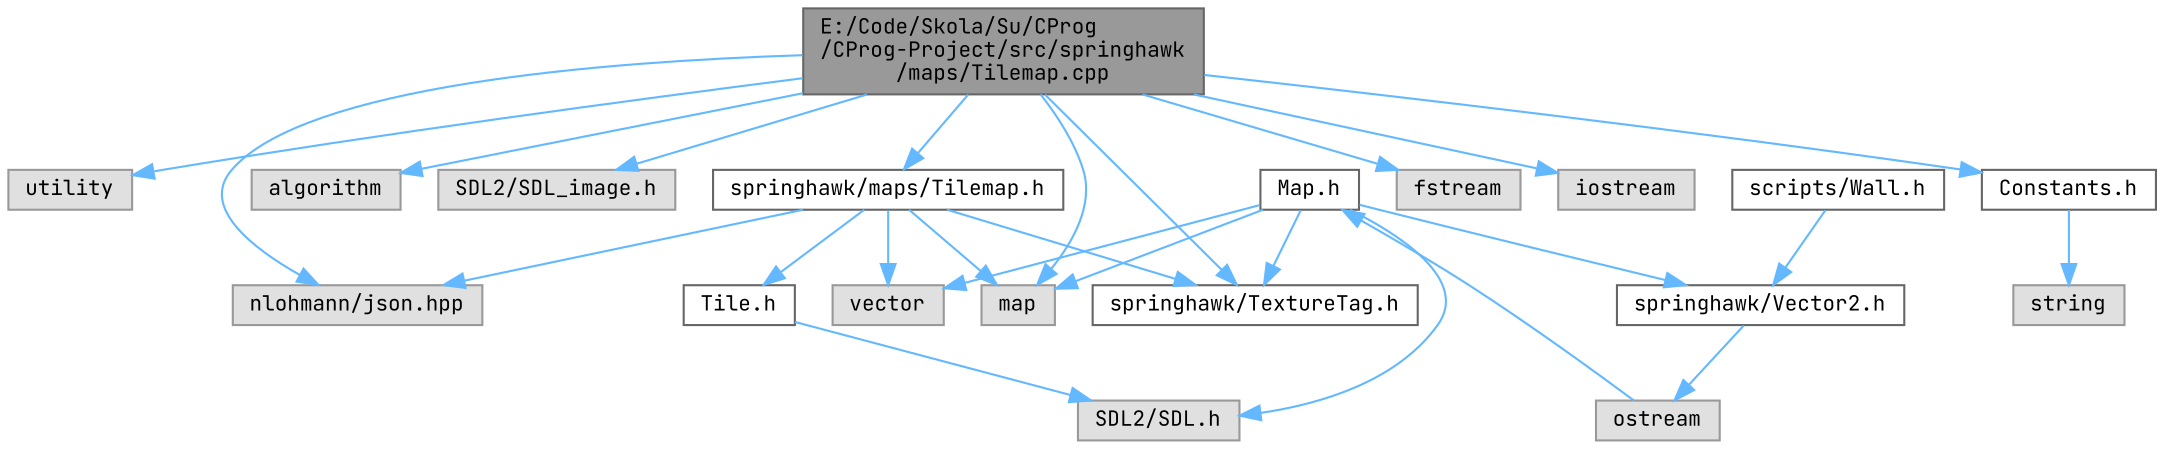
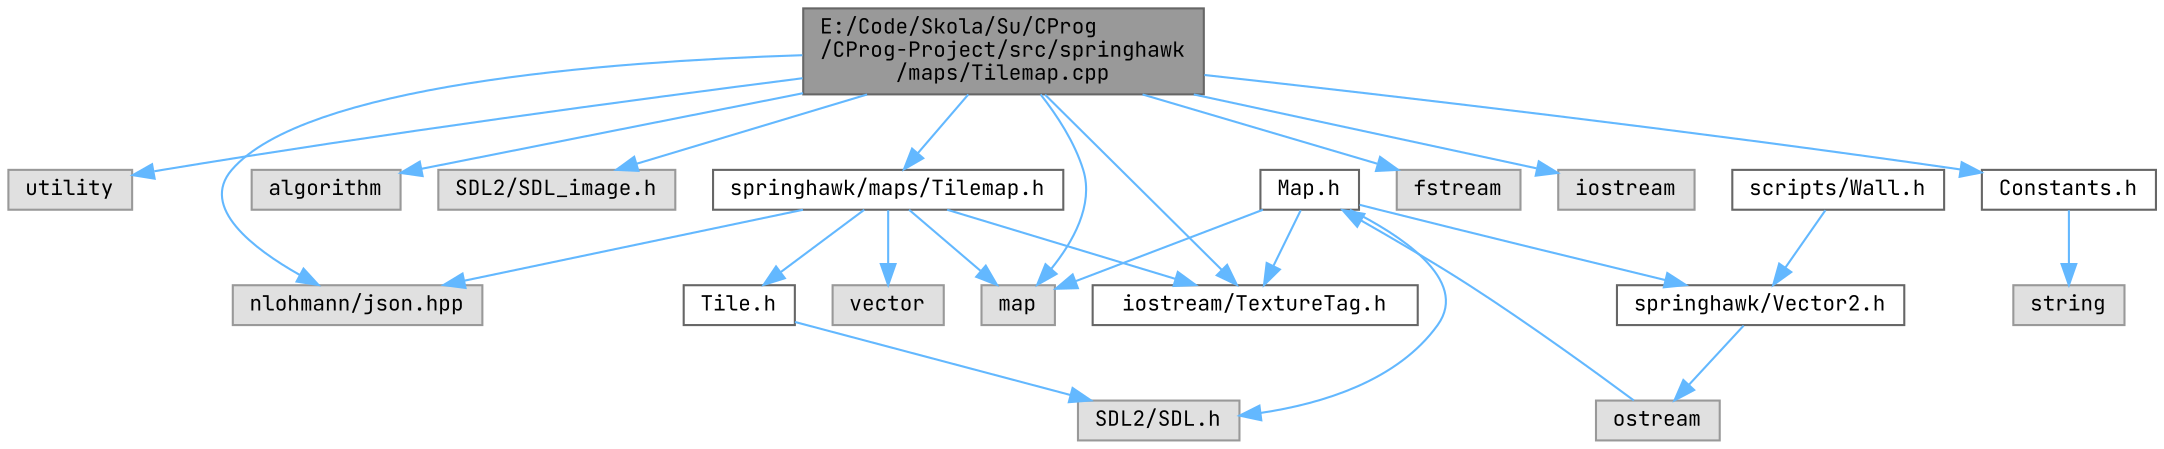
edge "Map.h" -> "vector": removed
node "springhawk/TextureTag.h": label "springhawk/TextureTag.h" -> "iostream/TextureTag.h"
